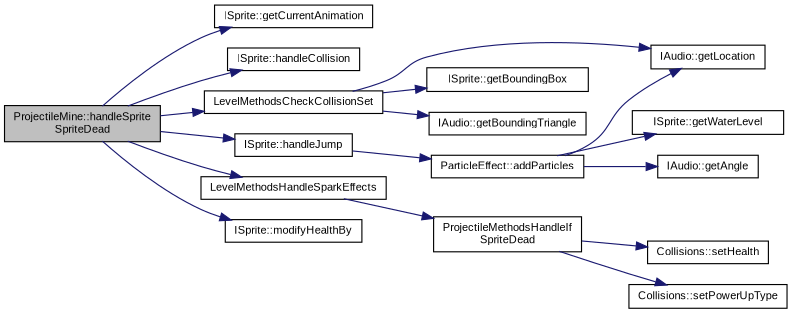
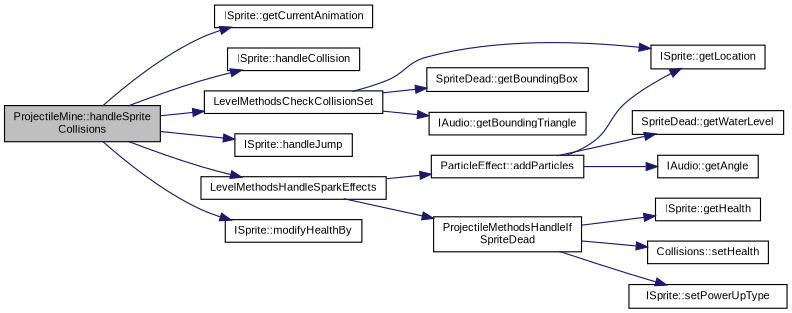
node "IAudio::getLocation": label "IAudio::getLocation" -> "ISprite::getLocation"
node "ISprite::getBoundingBox": label "ISprite::getBoundingBox" -> "SpriteDead::getBoundingBox"
node "ISprite::getWaterLevel": label "ISprite::getWaterLevel" -> "SpriteDead::getWaterLevel"
node "ProjectileMine::handleSprite SpriteDead": label "ProjectileMine::handleSprite SpriteDead" -> "ProjectileMine::handleSprite Collisions"
edge "ISprite::handleJump" -> "ParticleEffect::addParticles": now "LevelMethodsHandleSparkEffects" -> "ParticleEffect::addParticles"
node "ISprite::getHealth": added
node "Collisions::setPowerUpType": label "Collisions::setPowerUpType" -> "ISprite::setPowerUpType"
